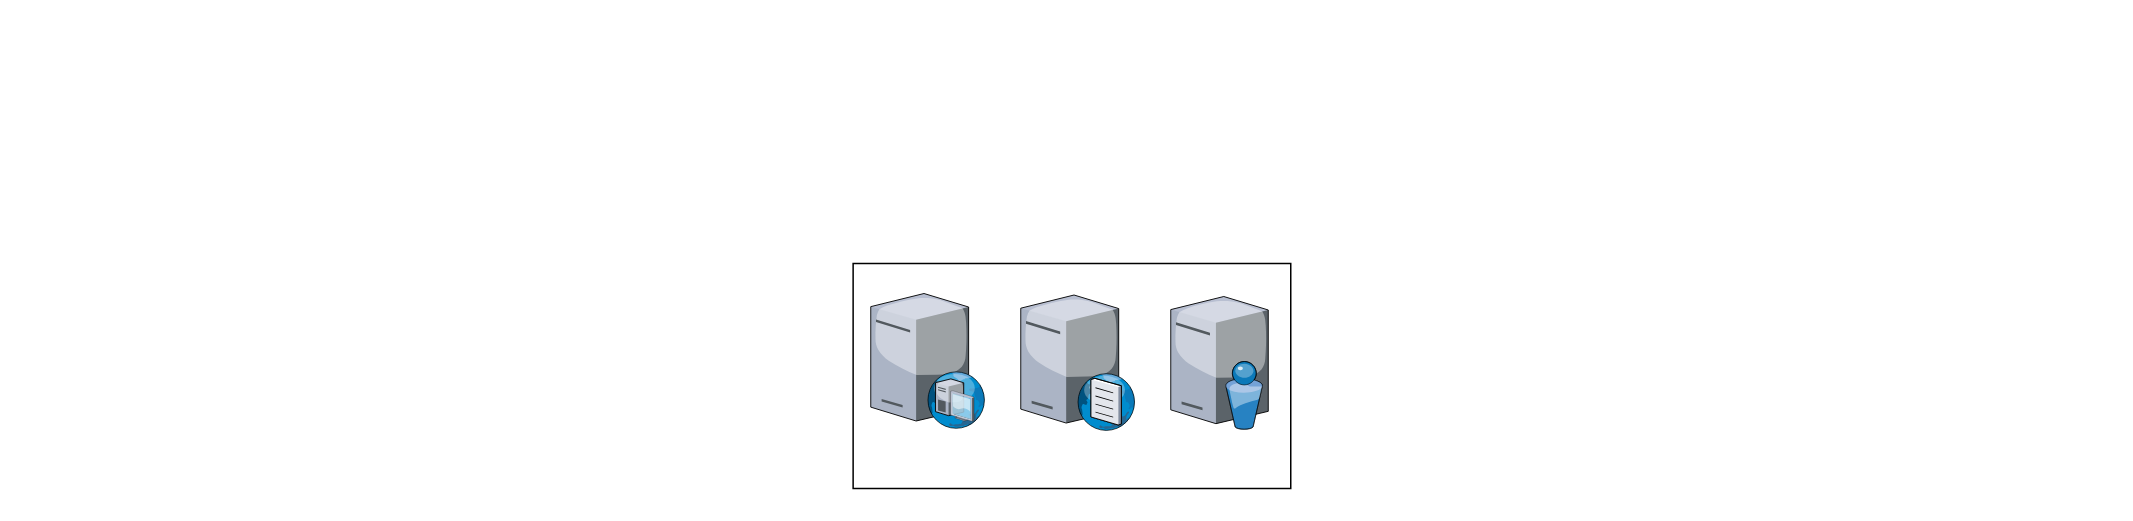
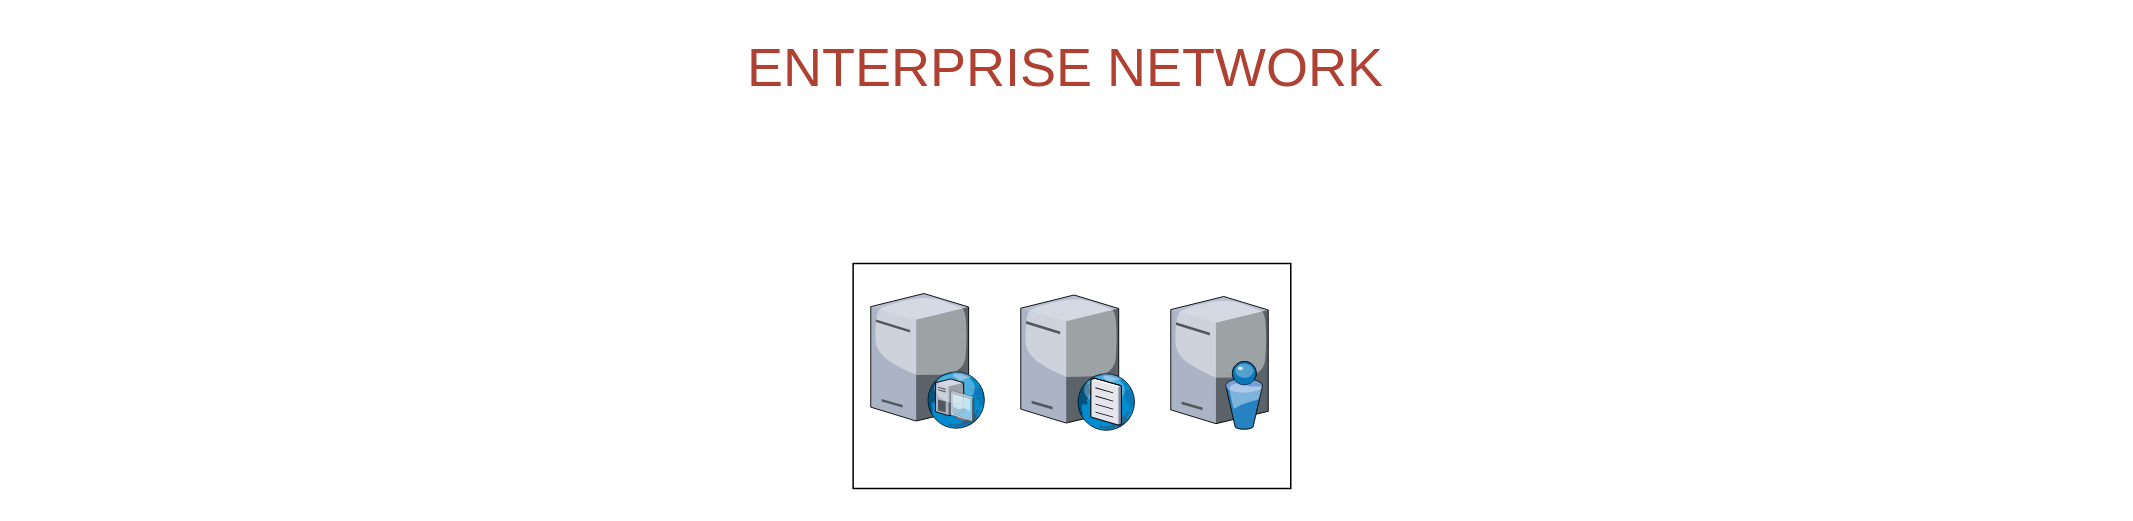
node "ENTERPRISE NETWORK": added
